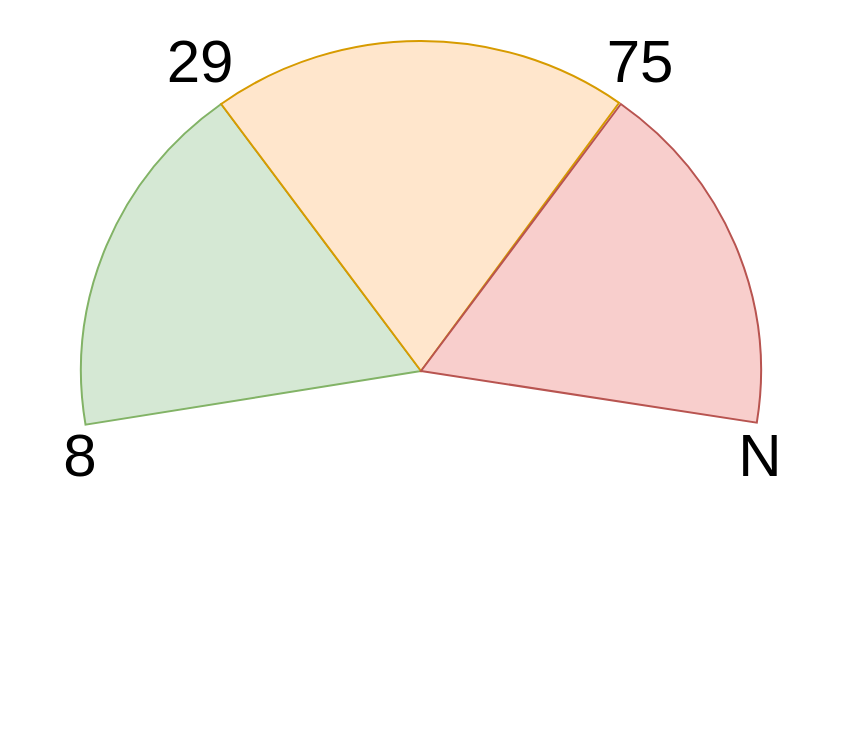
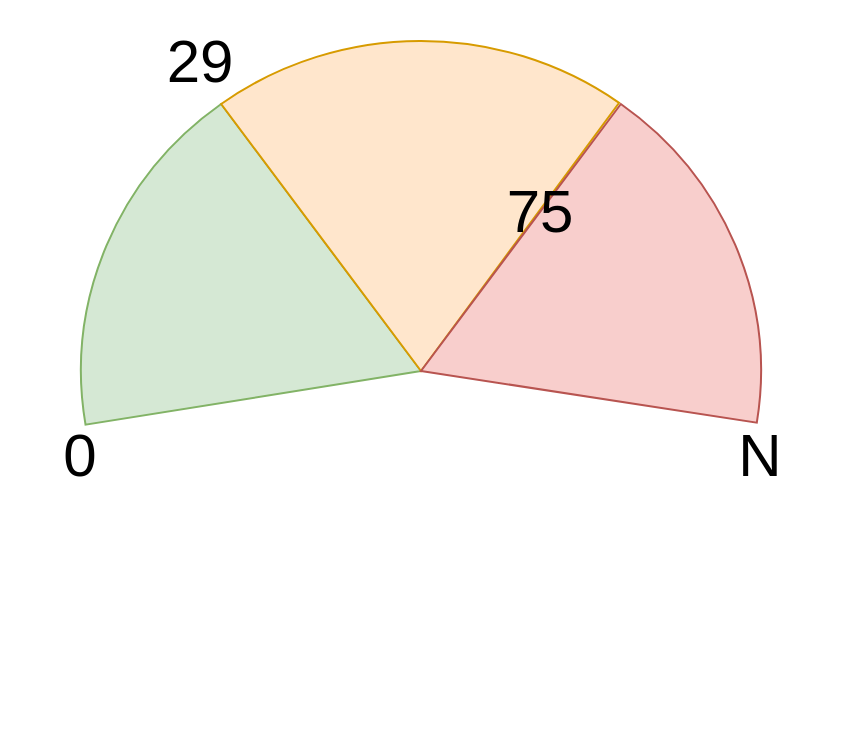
node "75": moved (641, 61) -> (541, 211)
node "8": label "8" -> "0"
